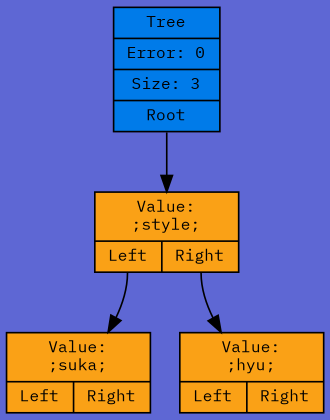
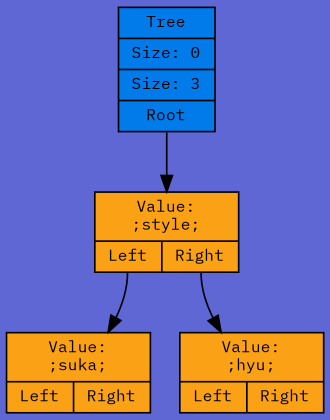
node "Tree": text "Error: 0" -> "Size: 0"
